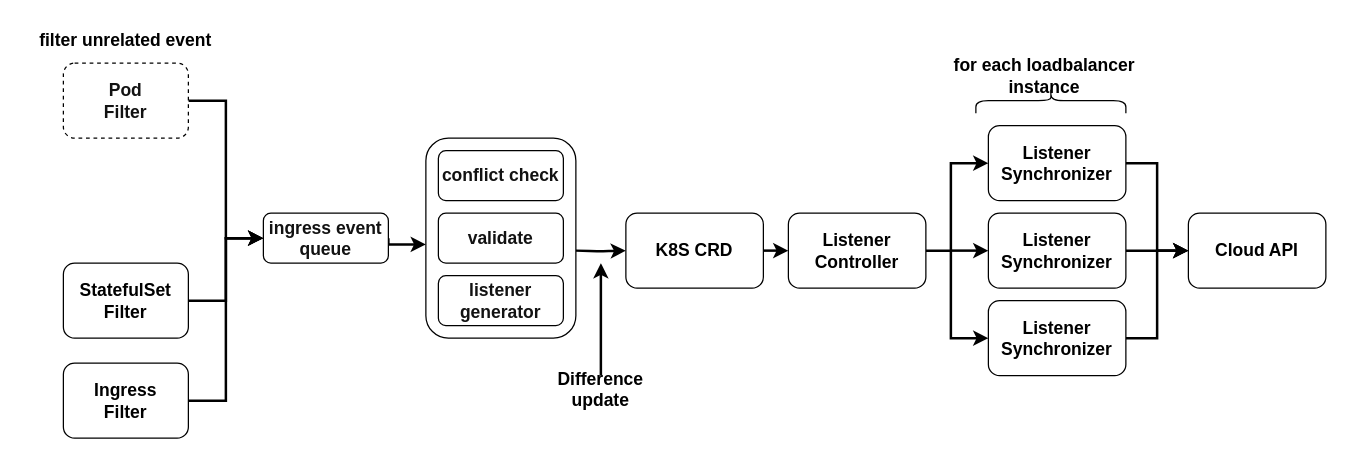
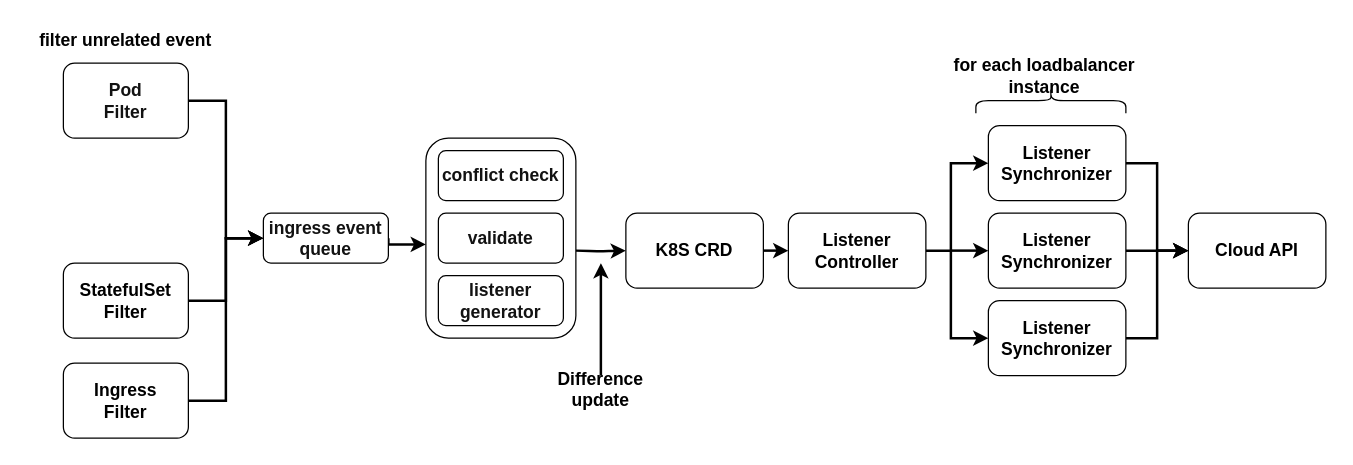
node "Pod Filter": style dashed -> solid
